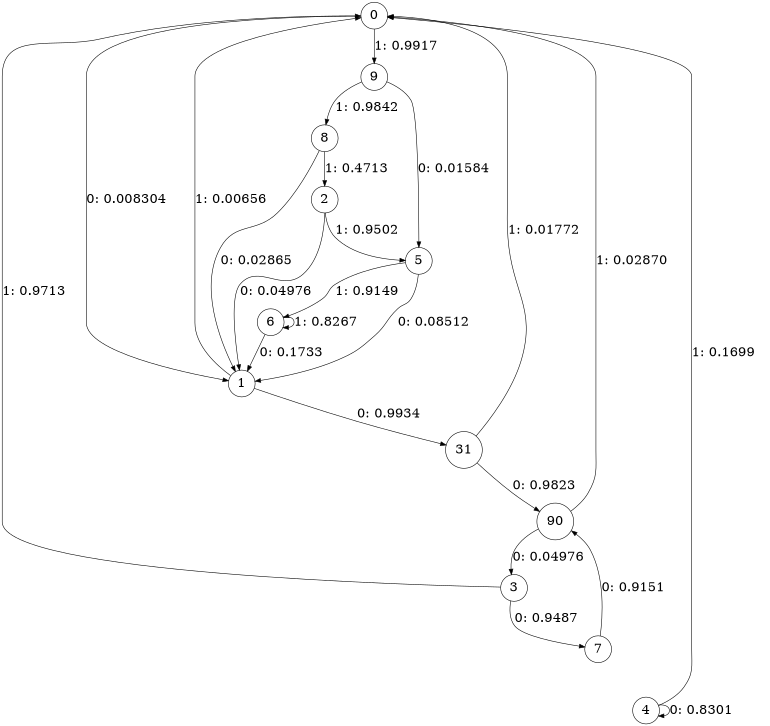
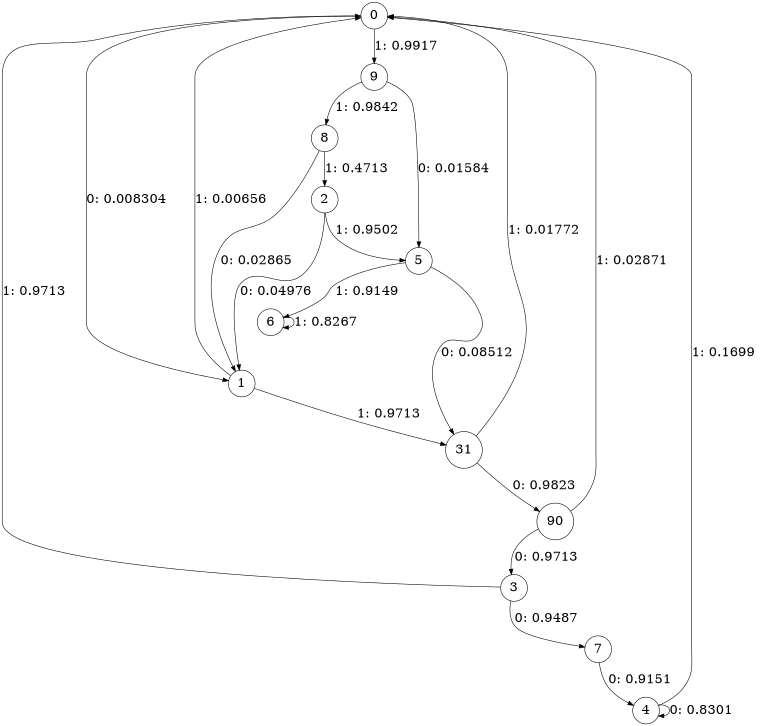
edge "90" -> "0": label "1: 0.02870  " -> "1: 0.02871  "
edge "6" -> "1": removed, label "0: 0.1733"
edge "5" -> "1": now "5" -> "31"
edge "1" -> "31": label "0: 0.9934   " -> "1: 0.9713   "
edge "90" -> "3": label "0: 0.04976  " -> "0: 0.9713   "
edge "7" -> "90": now "7" -> "4"
